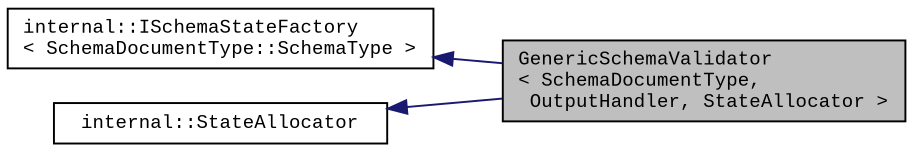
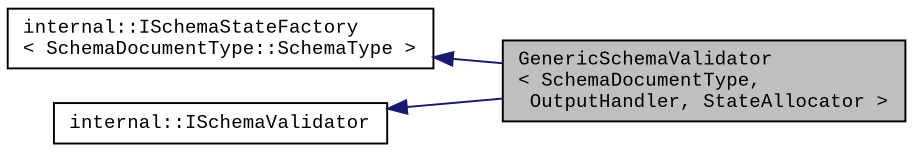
node "internal::StateAllocator": label "internal::StateAllocator" -> "internal::ISchemaValidator"
